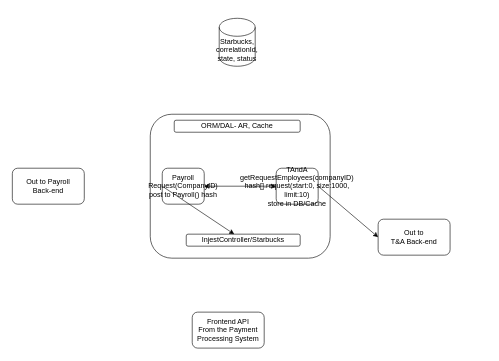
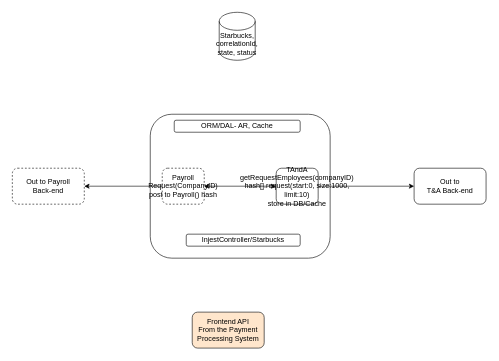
node "Starbucks, correlationId, state, status": moved (237, 42) -> (237, 36)
node "Out to Payroll Back-end": style solid -> dashed
node "Payroll Request(CompanyID) post to Payroll() hash": style solid -> dashed
edge "Payroll Request(CompanyID) post to Payroll() hash" -> "InjestController/Starbucks": now "Payroll Request(CompanyID) post to Payroll() hash" -> "Out to Payroll Back-end"
node "Out to T&A Back-end": moved (414, 237) -> (450, 186)
node "Frontend API From the Payment Processing System": fillcolor #ffffff -> #ffe6cc
